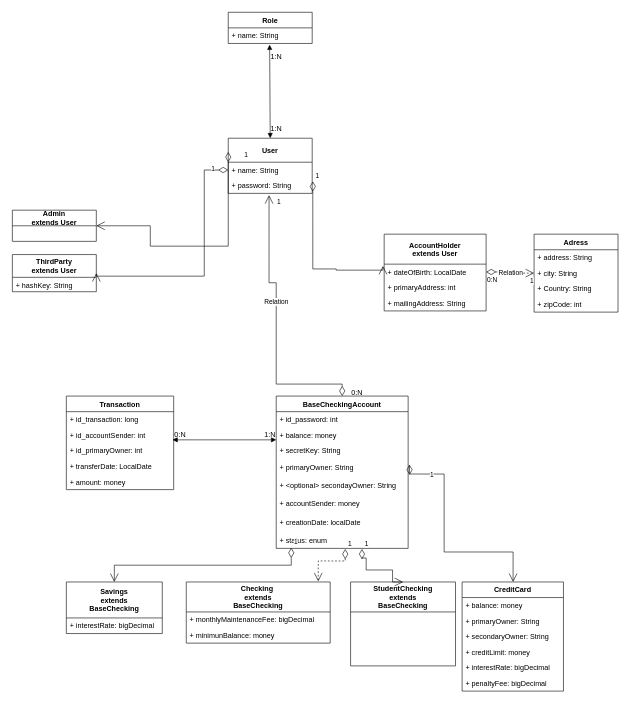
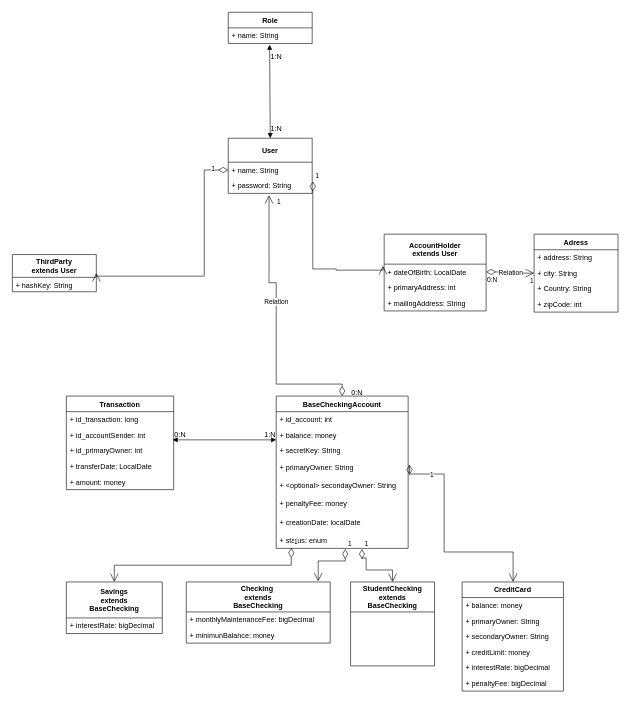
node "Admin extends User": removed
edge "User" -- "Admin extends User": removed, label "1"
edge "+ dateOfBirth: LocalDate" -- "+ city: String": style dashed -> solid
node "+ id_password: int": label "+ id_password: int" -> "+ id_account: int"
node "+ accountSender: money": label "+ accountSender: money" -> "+ penaltyFee: money"
edge "+ status: enum" -- "Checking extends BaseChecking": style dashed -> solid
node "StudentChecking extends BaseChecking": size 105x84 -> 84x84
